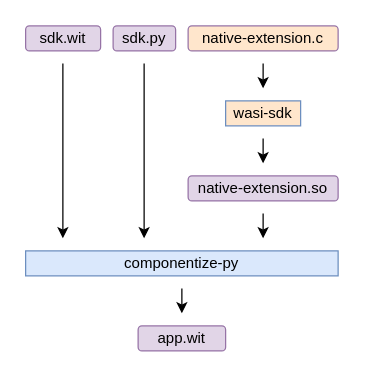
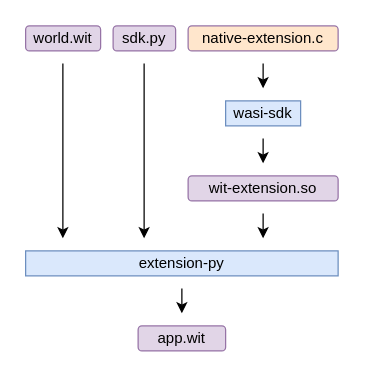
node "sdk.wit": label "sdk.wit" -> "world.wit"
node "wasi-sdk": fillcolor #ffe6cc -> #dae8fc
node "native-extension.so": label "native-extension.so" -> "wit-extension.so"
node "componentize-py": label "componentize-py" -> "extension-py"
